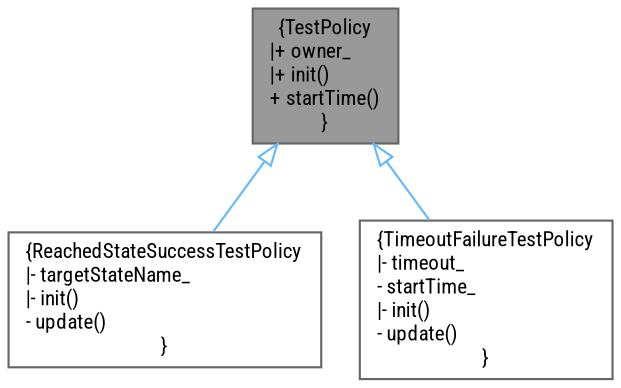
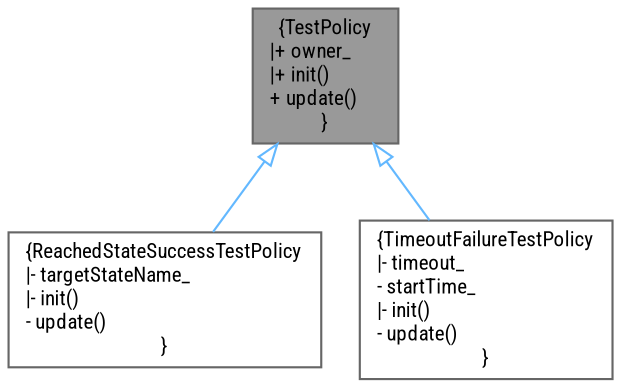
node "{TestPolicy |+ owner_ |+ init() + startTime() }": label "{TestPolicy |+ owner_ |+ init() + startTime() }" -> "{TestPolicy |+ owner_ |+ init() + update() }"
